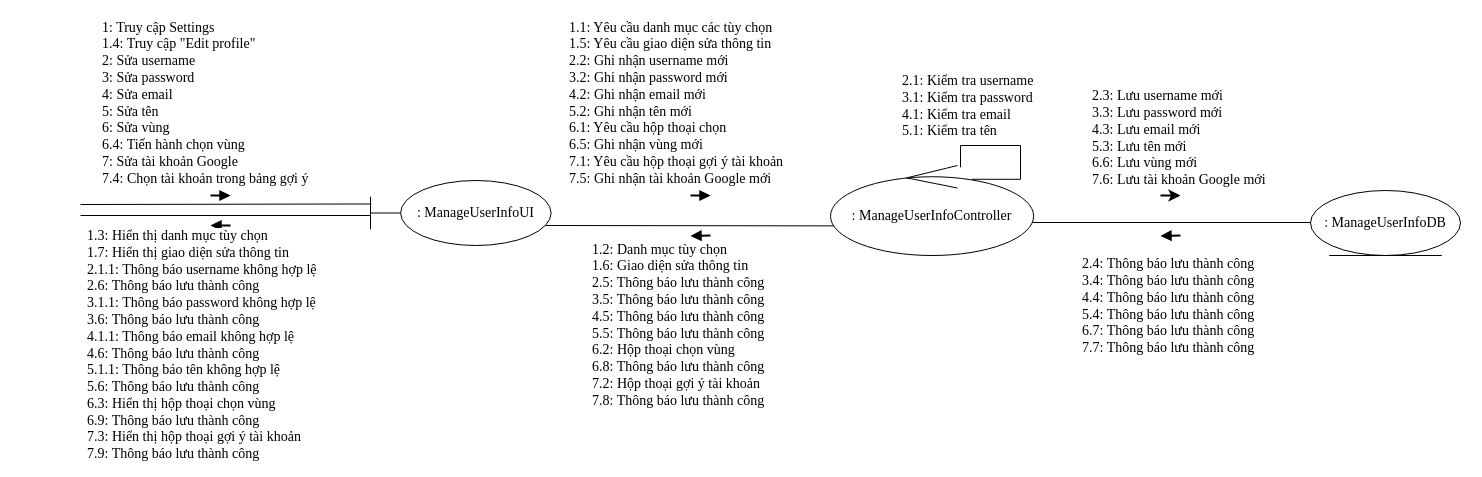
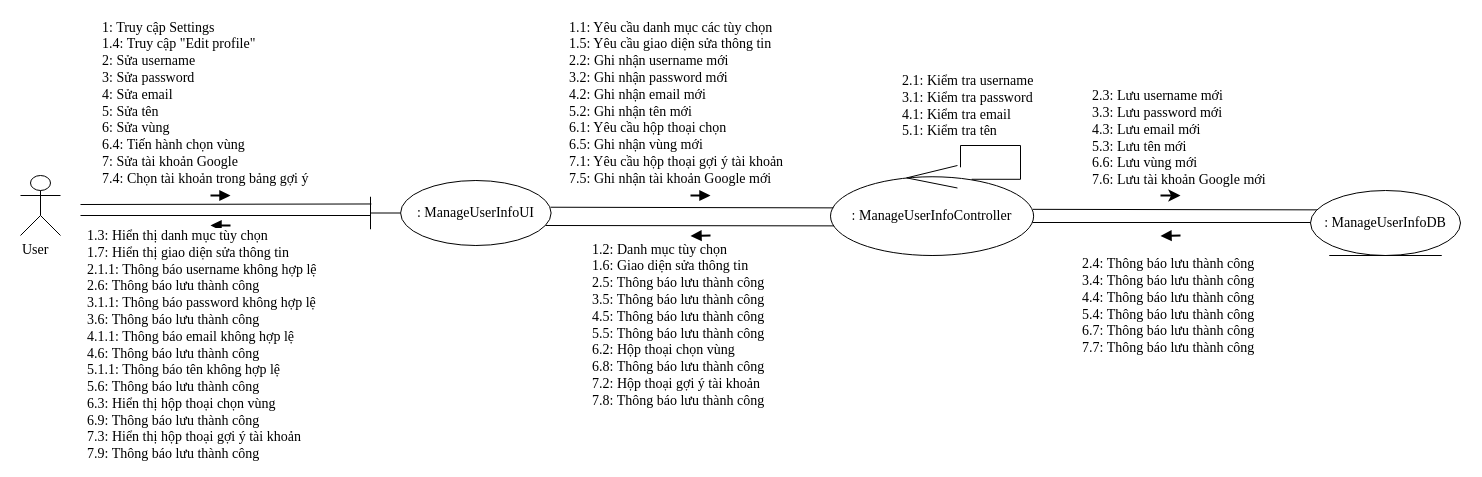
node "User": added
edge ": ManageUserInfoController" -- ": ManageUserInfoUI": added
edge ": ManageUserInfoController" -- ": ManageUserInfoDB": added
